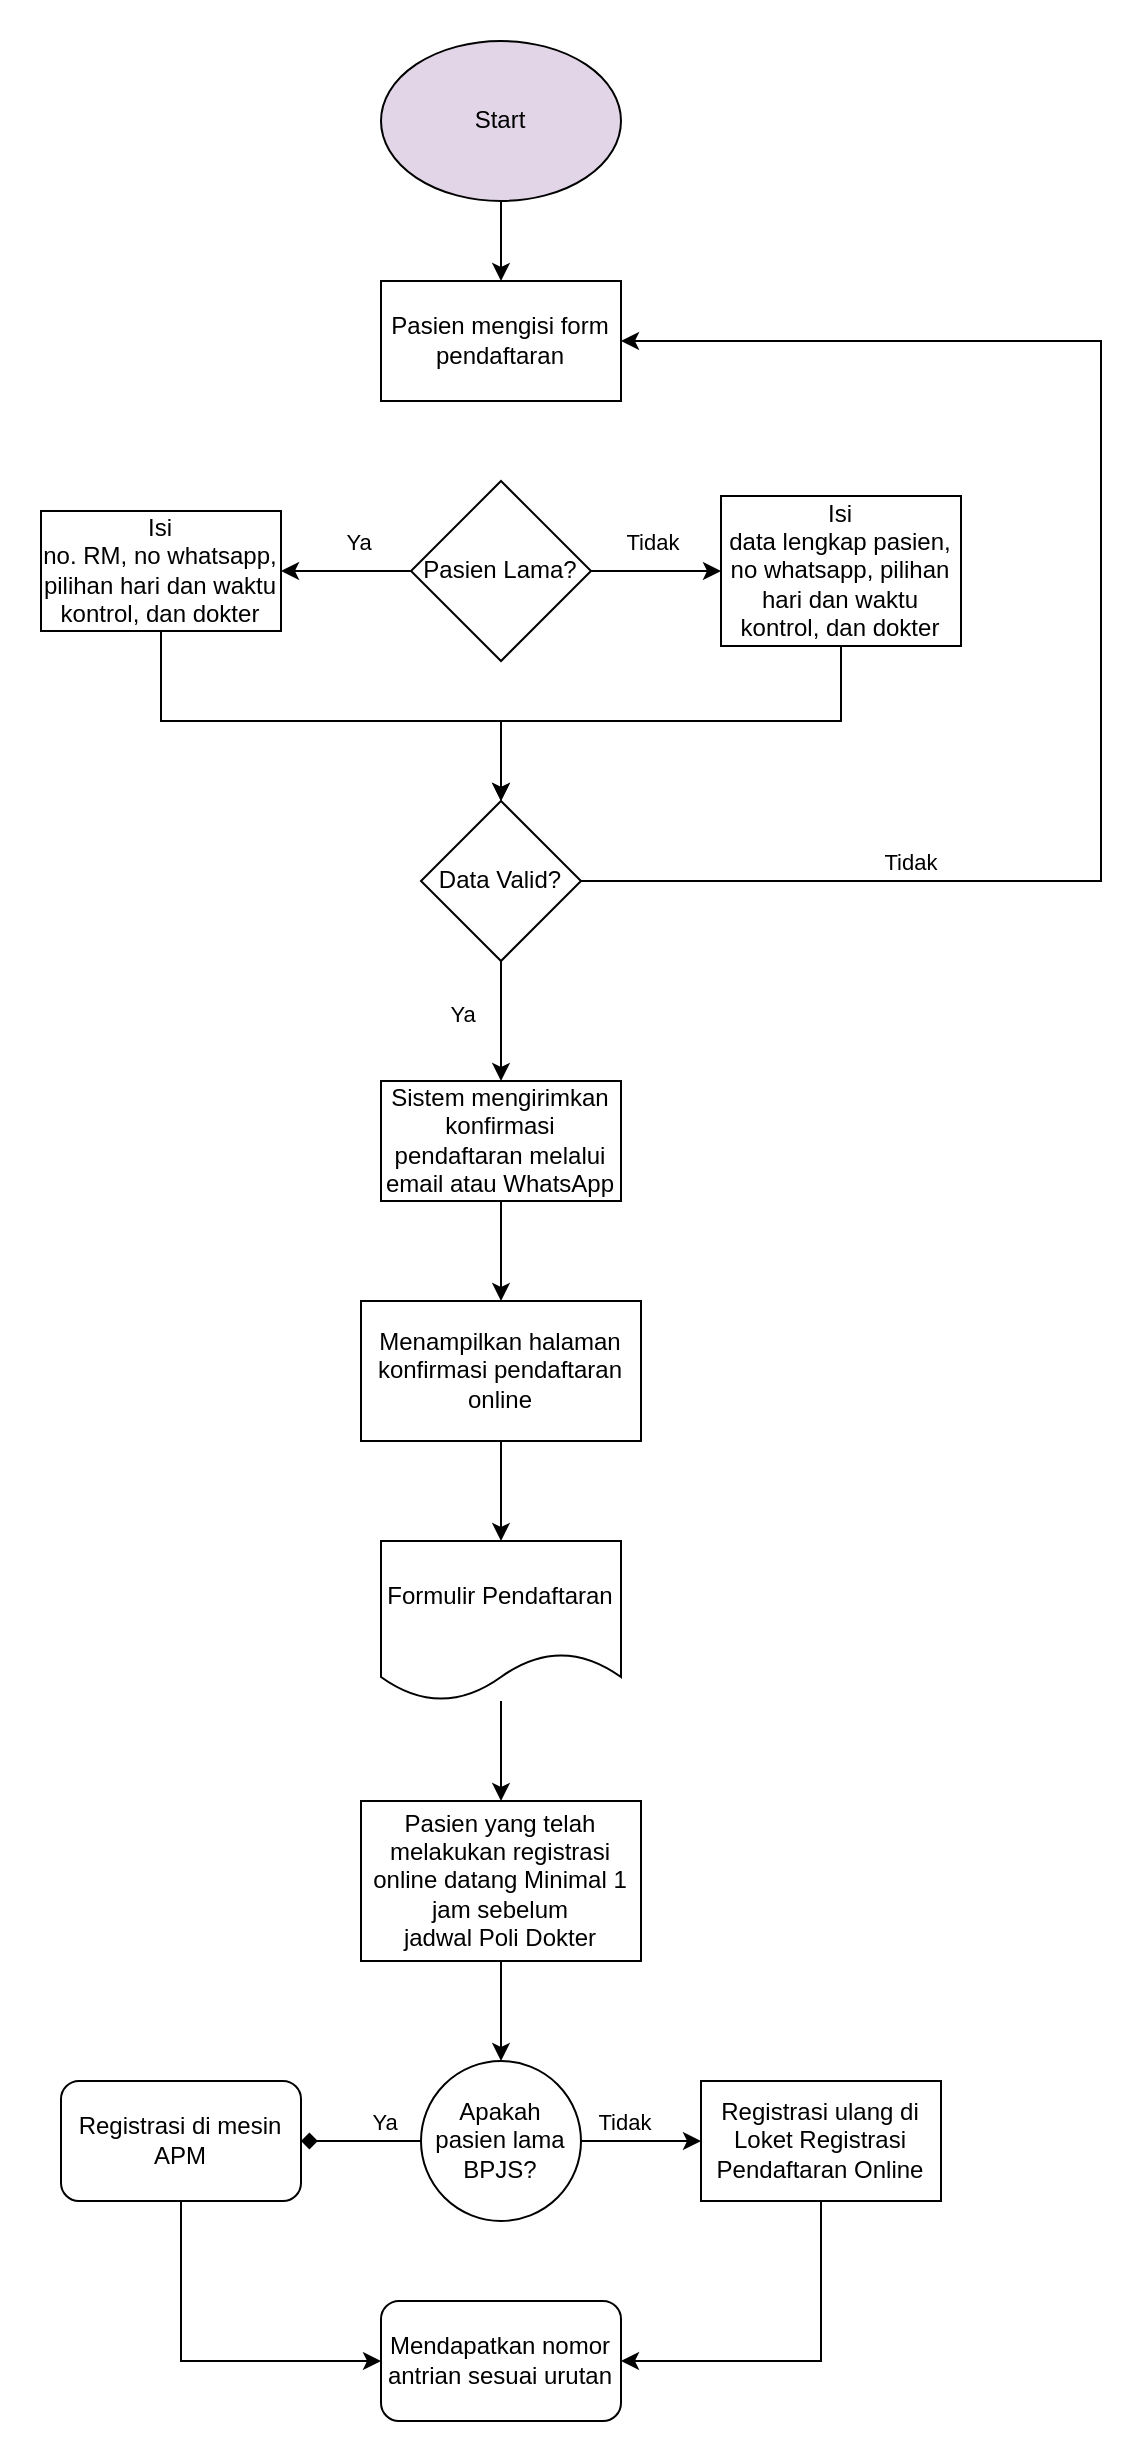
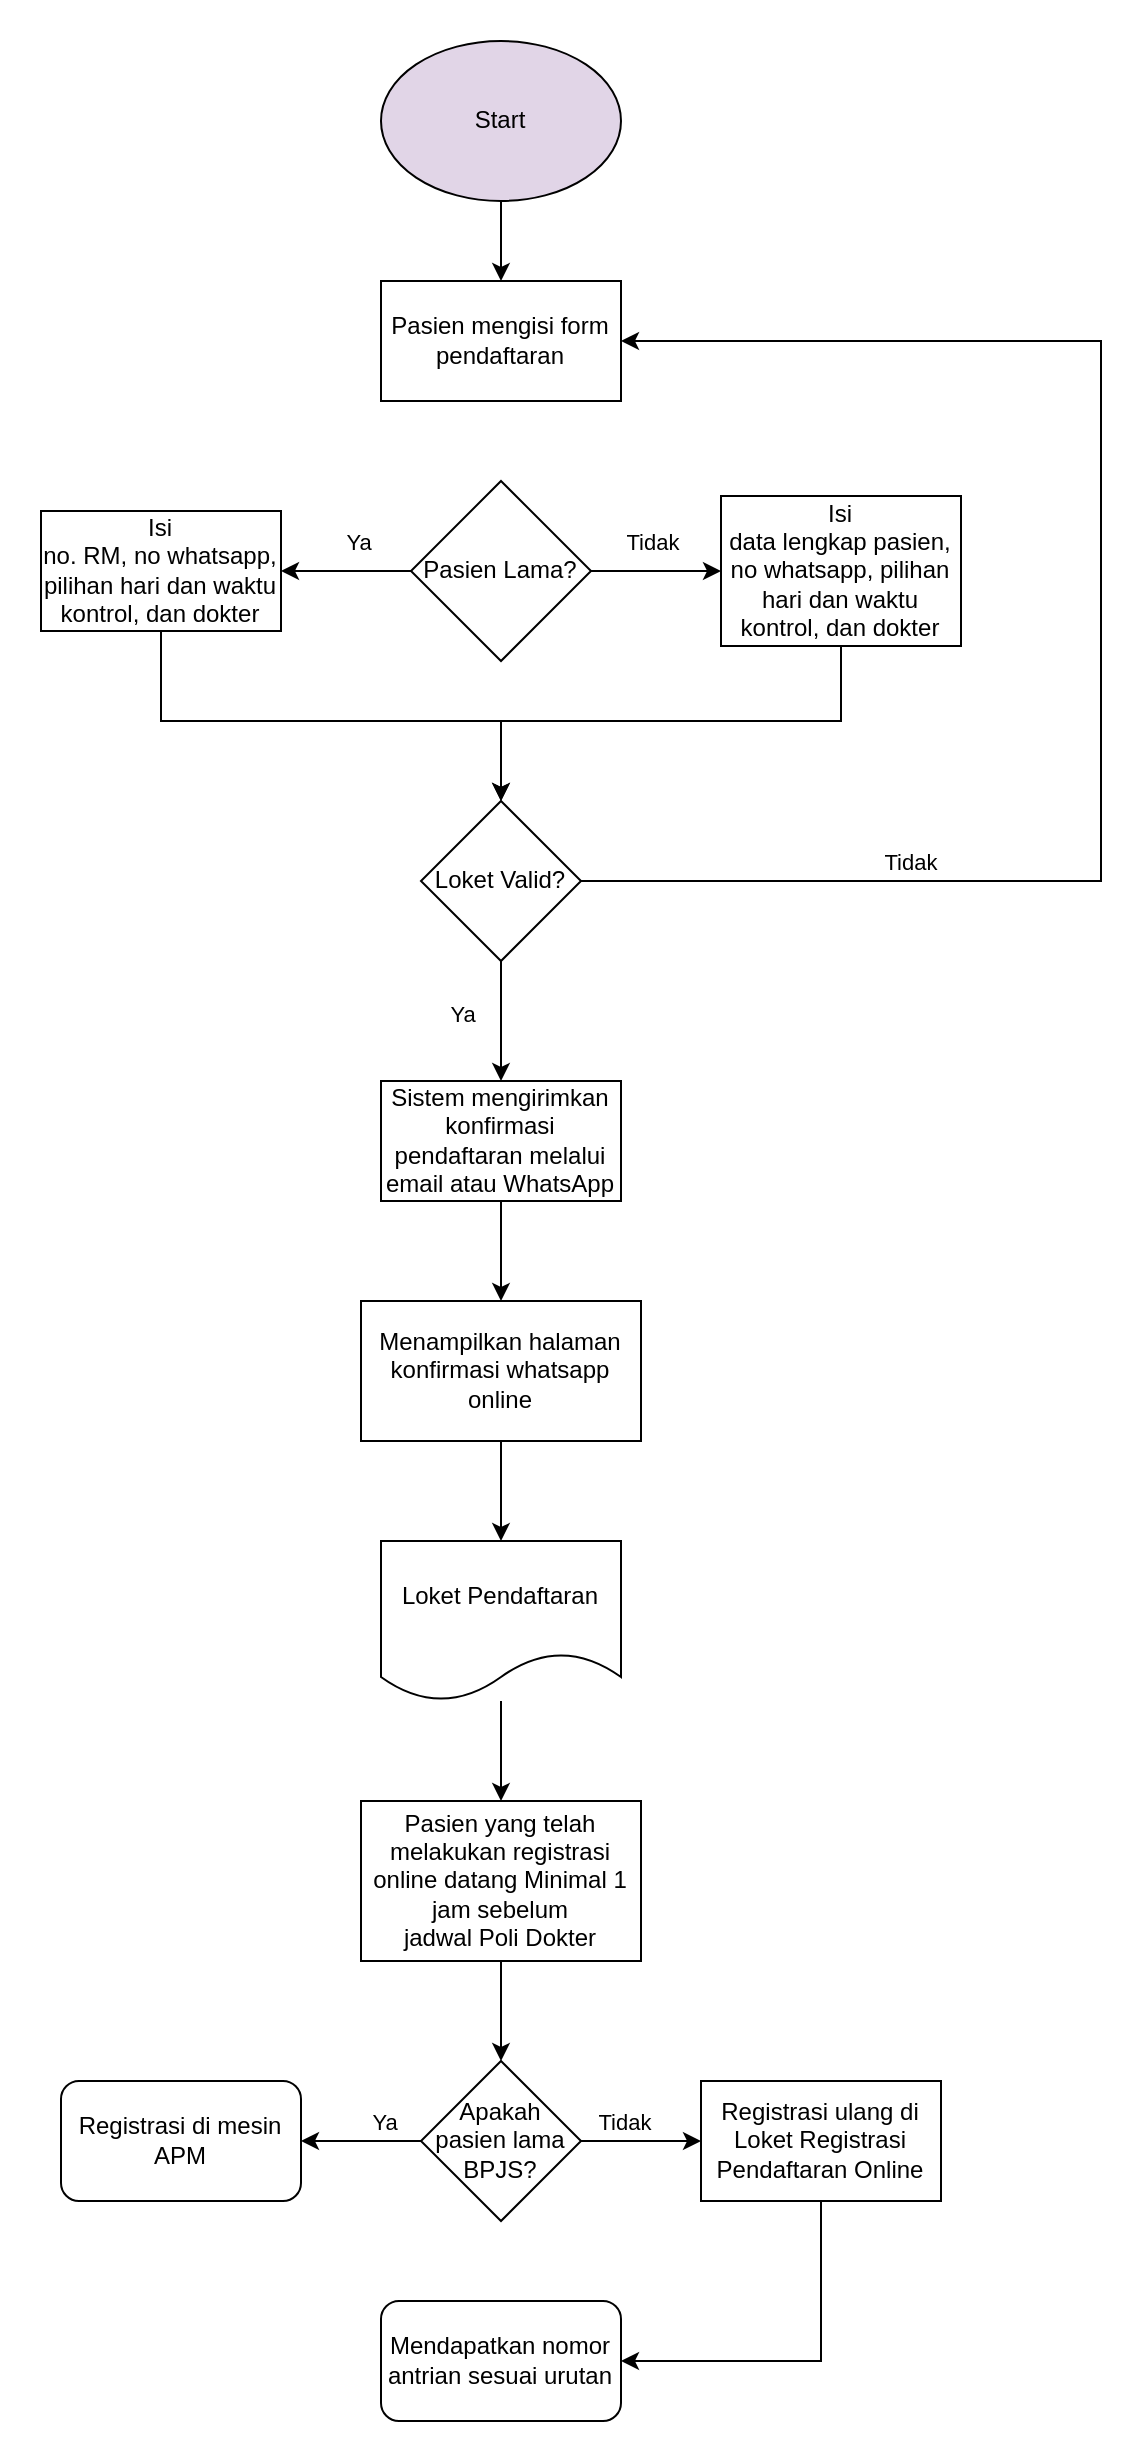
node "Data Valid?": label "Data Valid?" -> "Loket Valid?"
node "Menampilkan halaman konfirmasi pendaftaran online": label "Menampilkan halaman konfirmasi pendaftaran online" -> "Menampilkan halaman konfirmasi whatsapp online"
node "Formulir Pendaftaran": label "Formulir Pendaftaran" -> "Loket Pendaftaran"
edge "Apakah pasien lama BPJS?" -> "Registrasi di mesin APM": arrowhead diamond -> classic
node "Apakah pasien lama BPJS?": shape ellipse -> diamond
edge "Registrasi di mesin APM" -> "Mendapatkan nomor antrian sesuai urutan": removed
